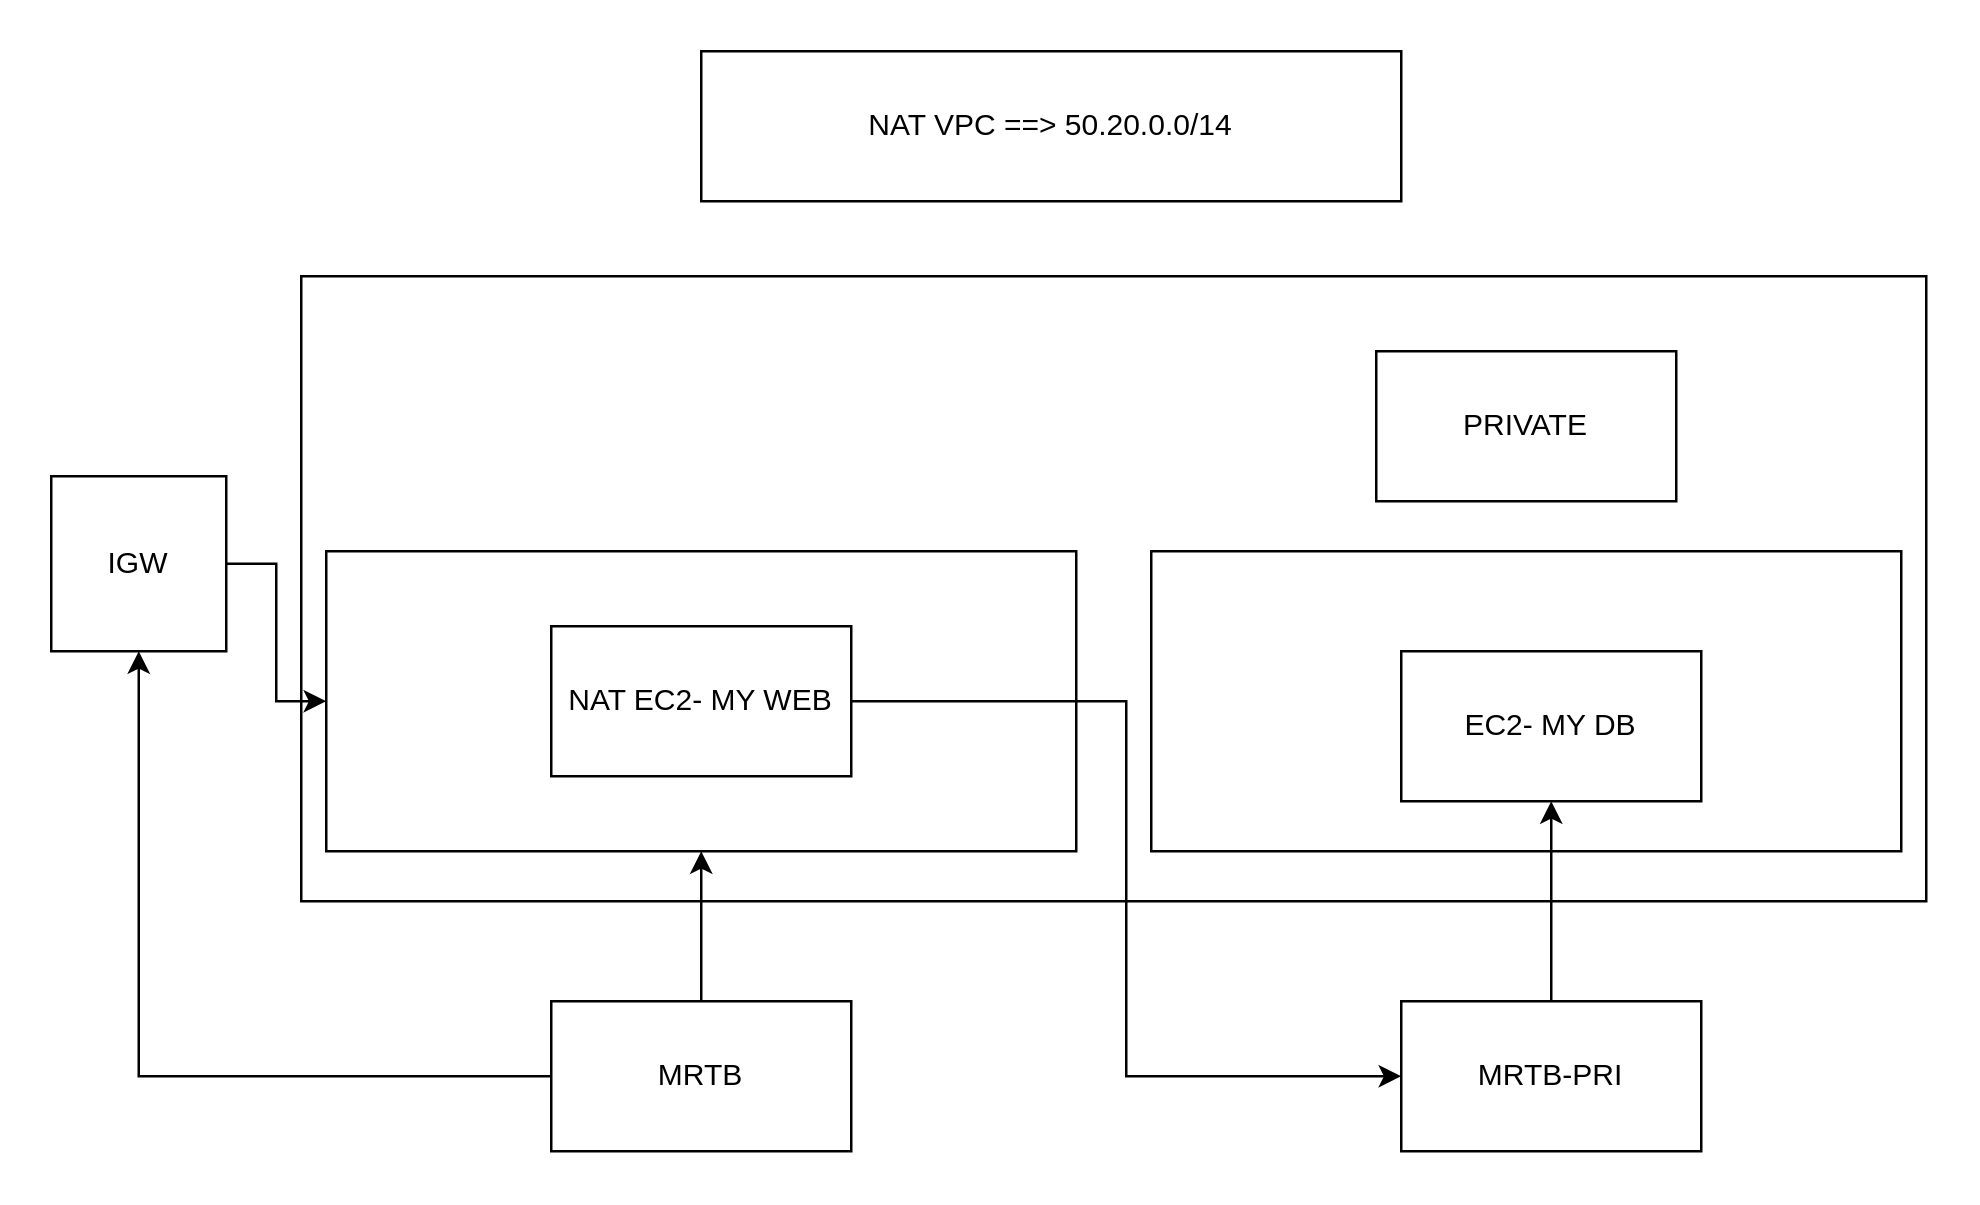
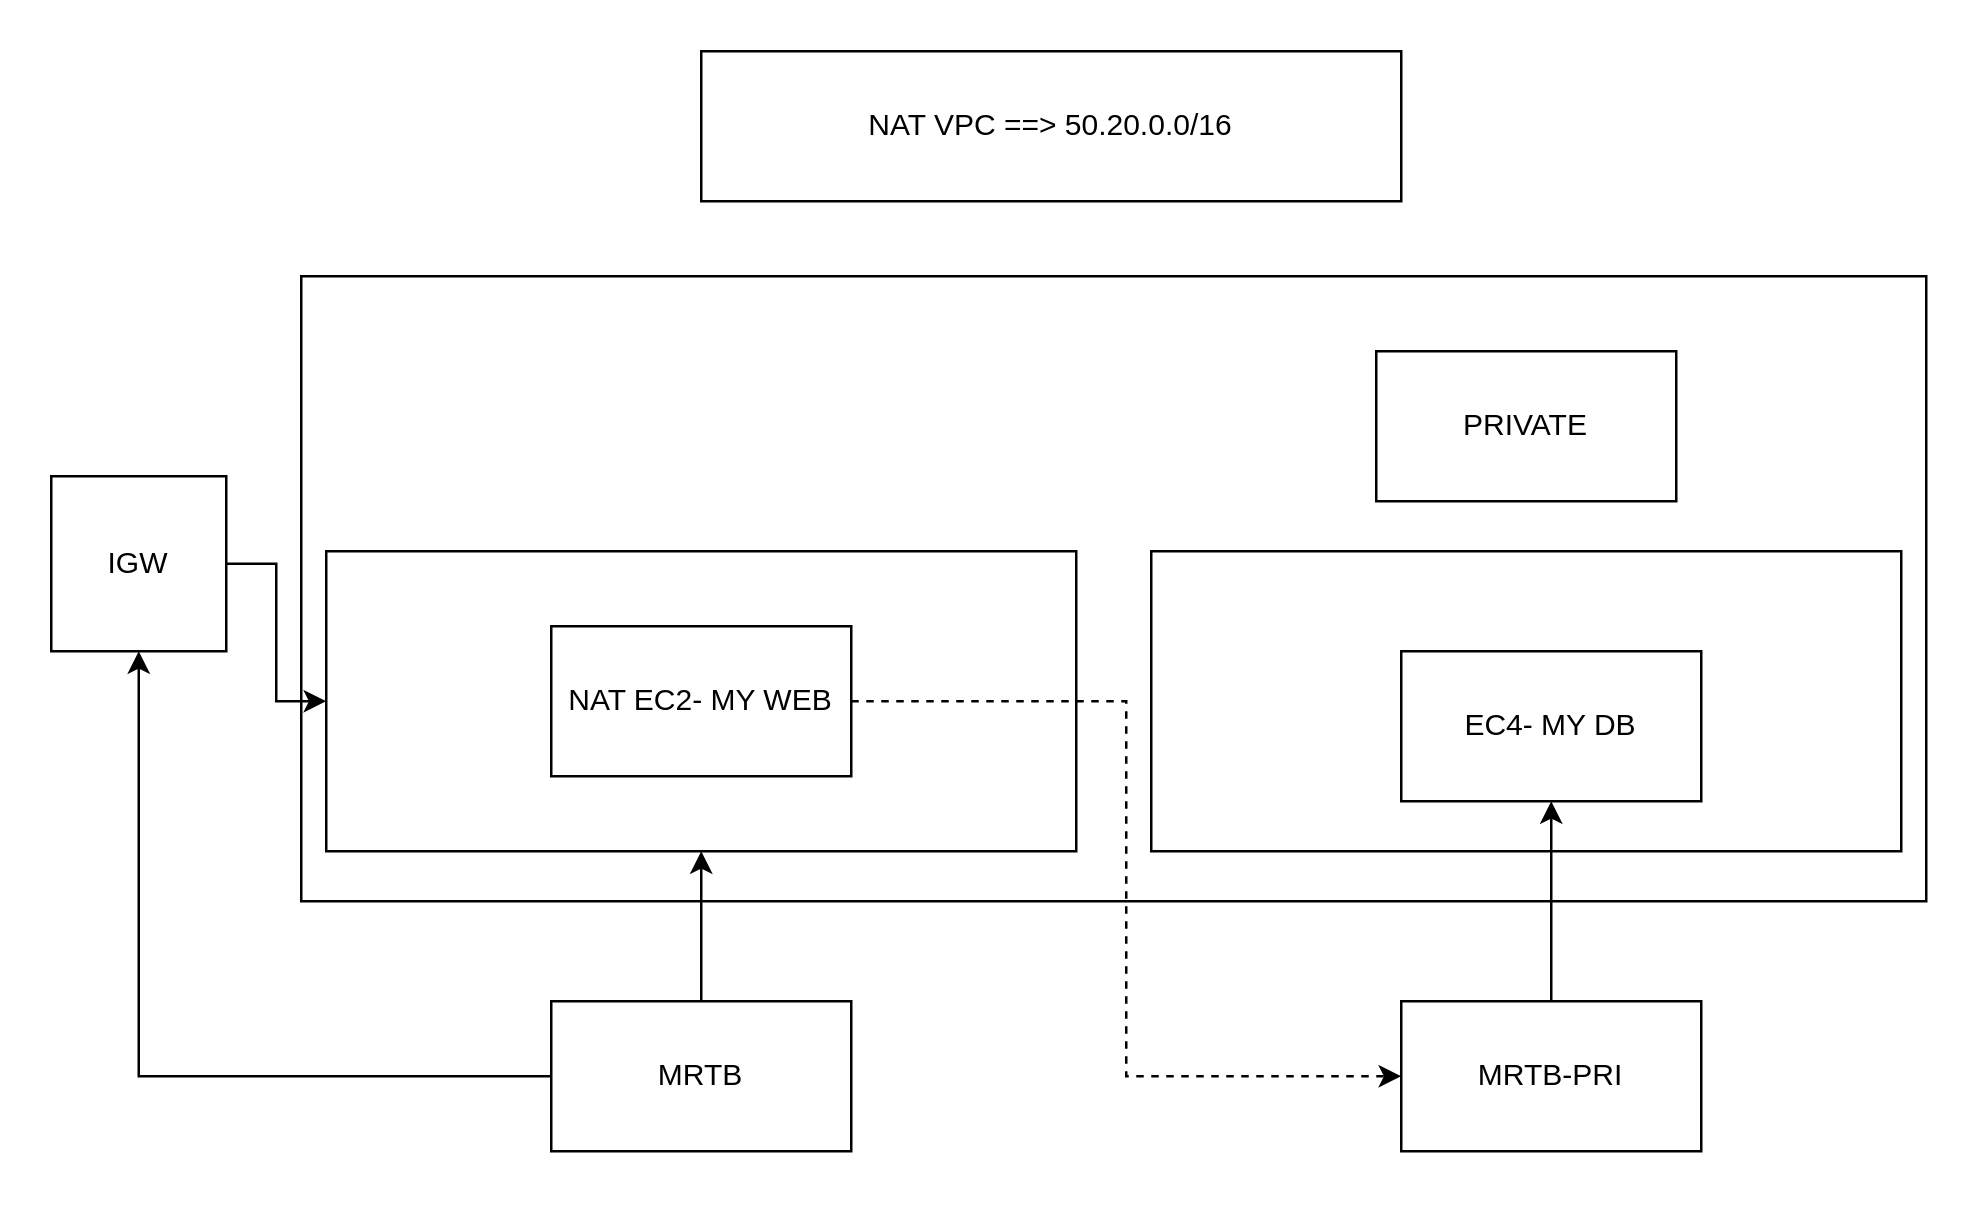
node "NAT VPC ==> 50.20.0.0/14": label "NAT VPC ==> 50.20.0.0/14" -> "NAT VPC ==> 50.20.0.0/16"
node "EC2- MY DB": label "EC2- MY DB" -> "EC4- MY DB"
edge "NAT EC2- MY WEB" -> "MRTB-PRI": style solid -> dashed
